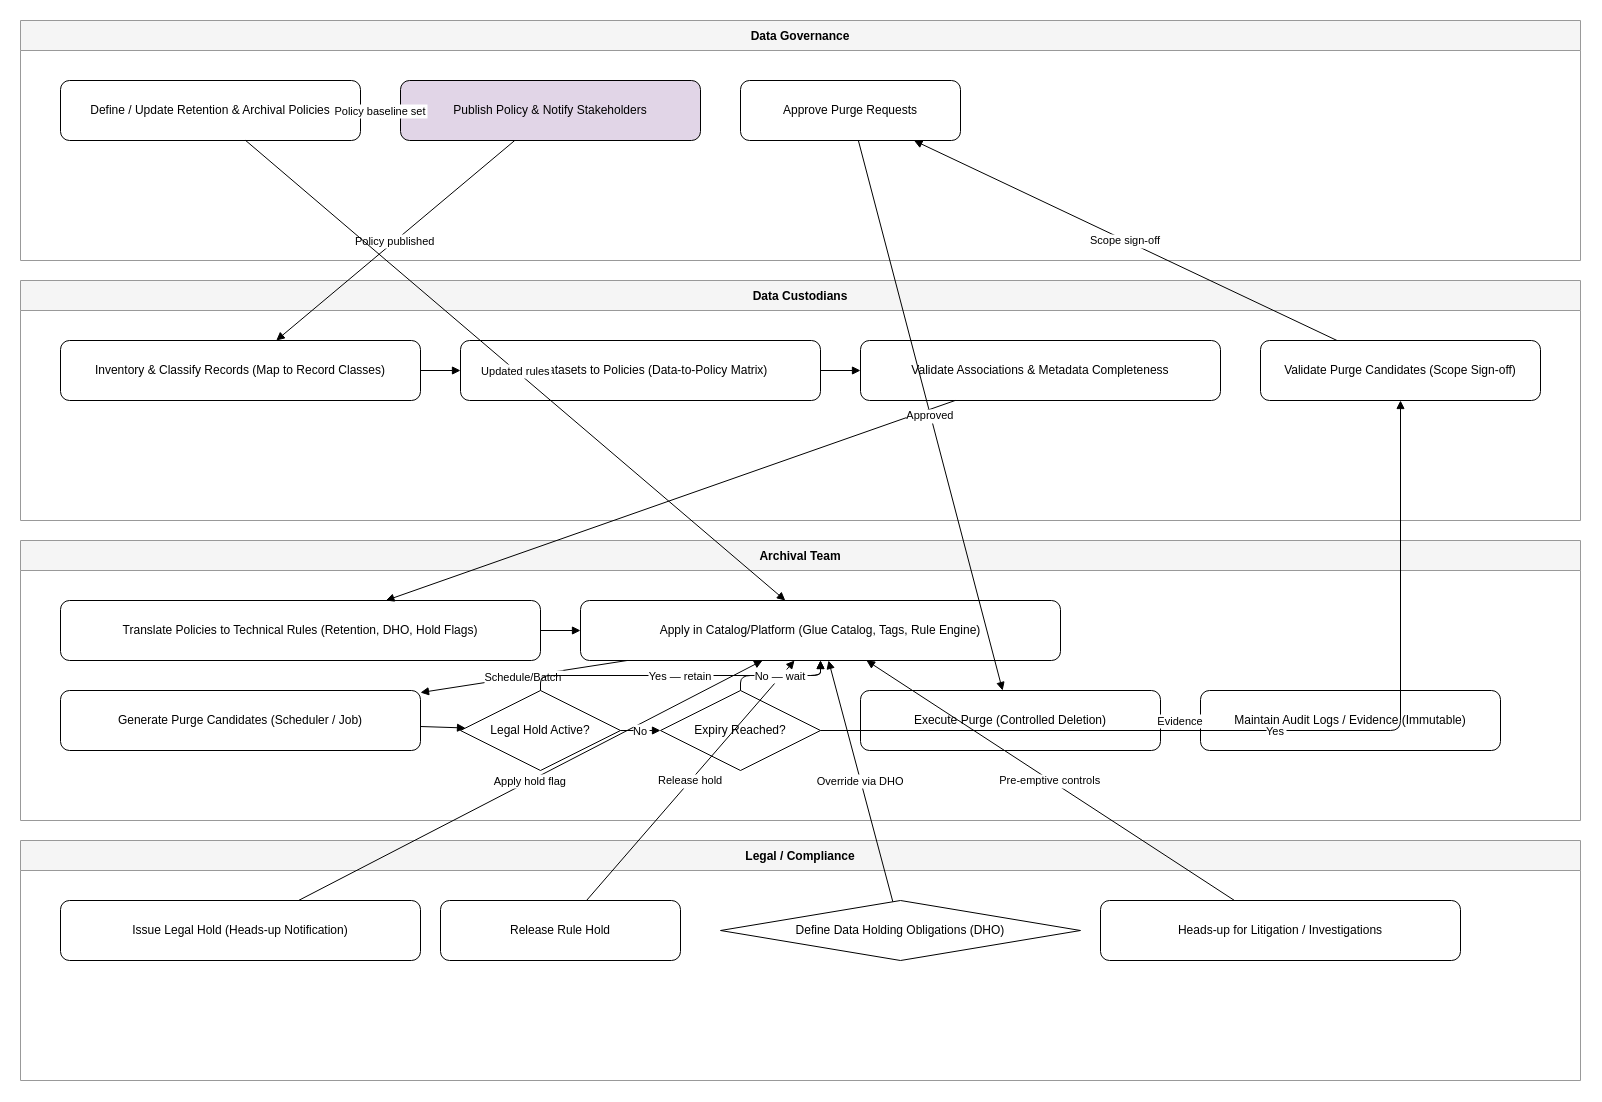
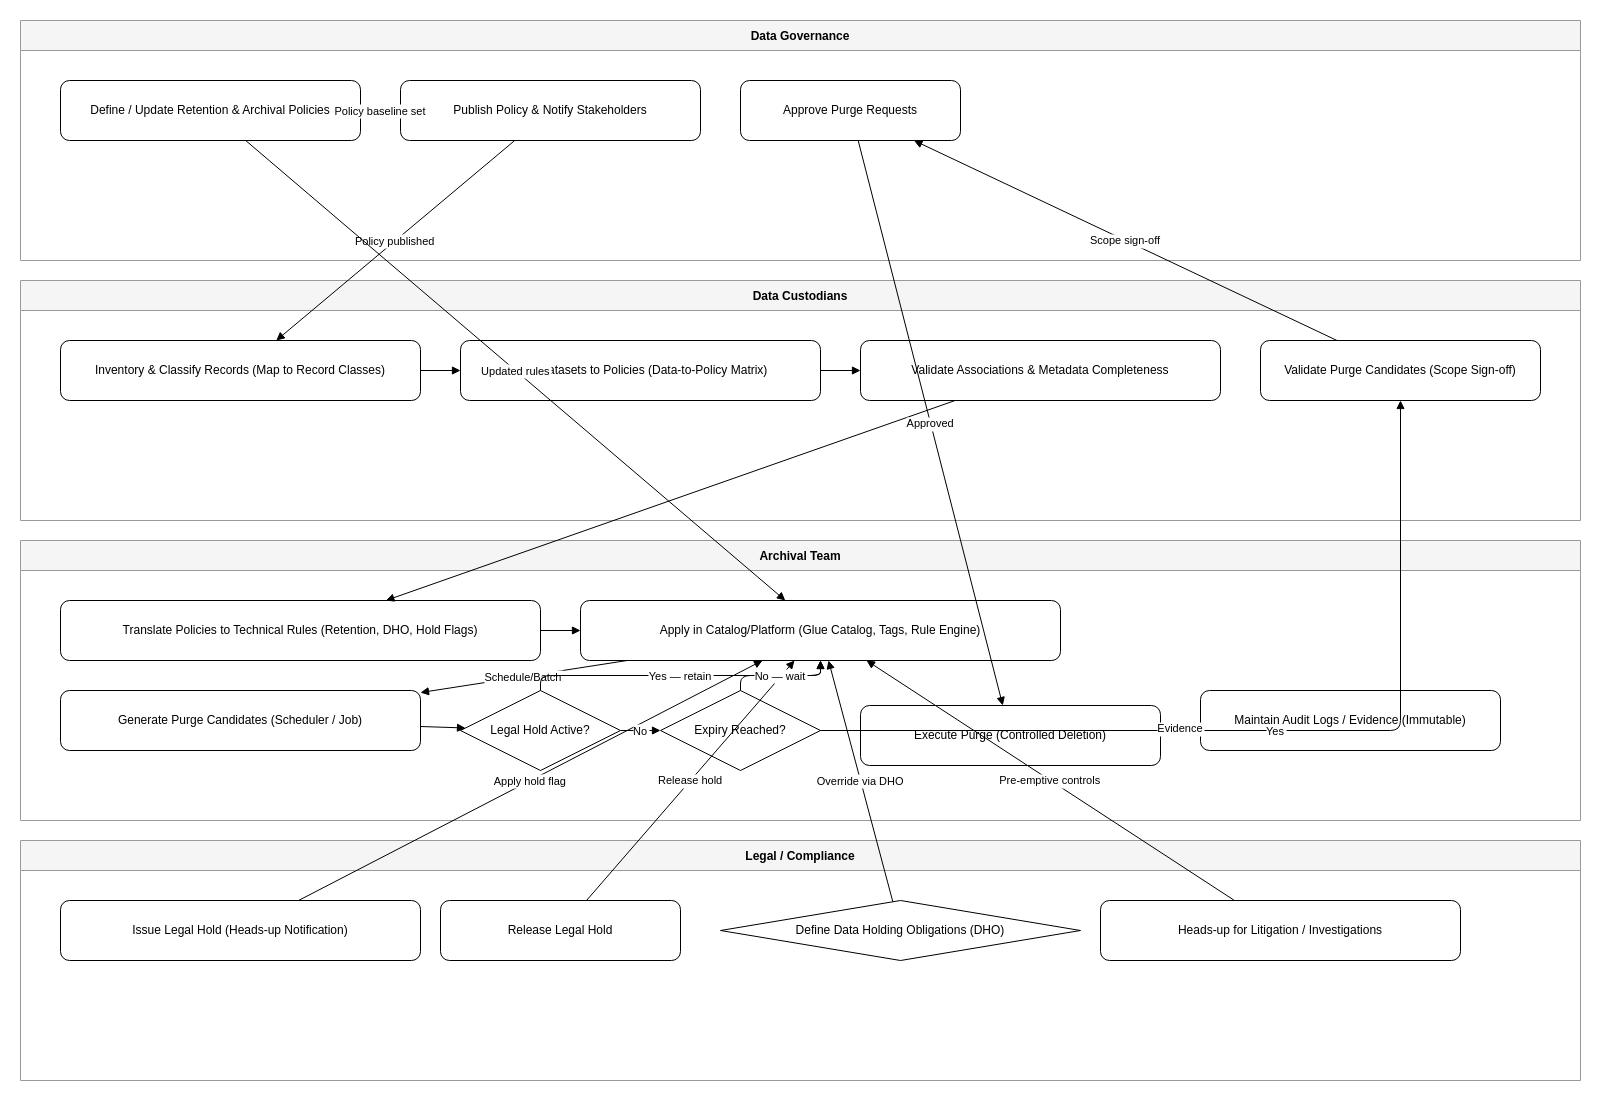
node "Publish Policy & Notify Stakeholders": fillcolor #e1d5e7 -> #ffffff
node "Execute Purge (Controlled Deletion)": moved (1011, 721) -> (1011, 736)
node "Release Rule Hold": label "Release Rule Hold" -> "Release Legal Hold"
